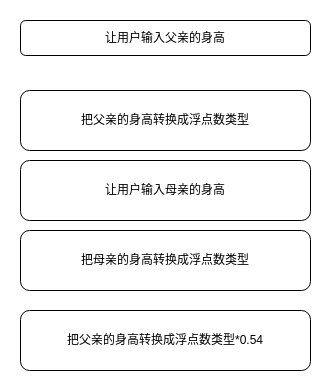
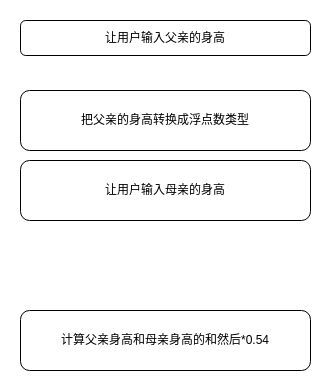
node "把母亲的身高转换成浮点数类型": removed
node "把父亲的身高转换成浮点数类型*0.54": label "把父亲的身高转换成浮点数类型*0.54" -> "计算父亲身高和母亲身高的和然后*0.54"
